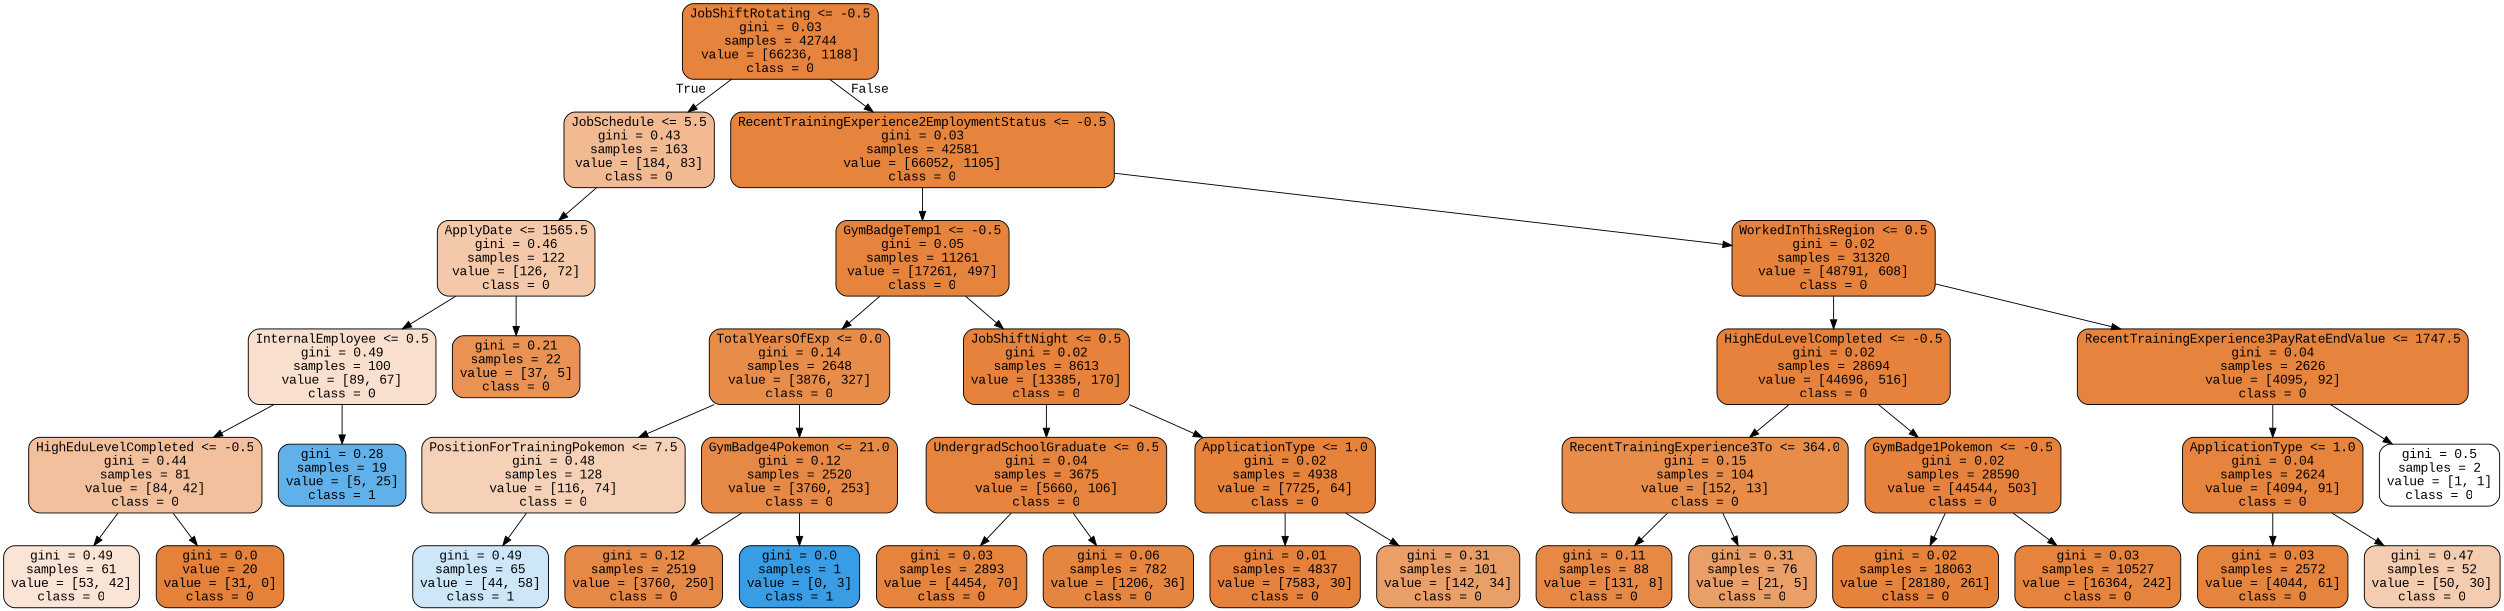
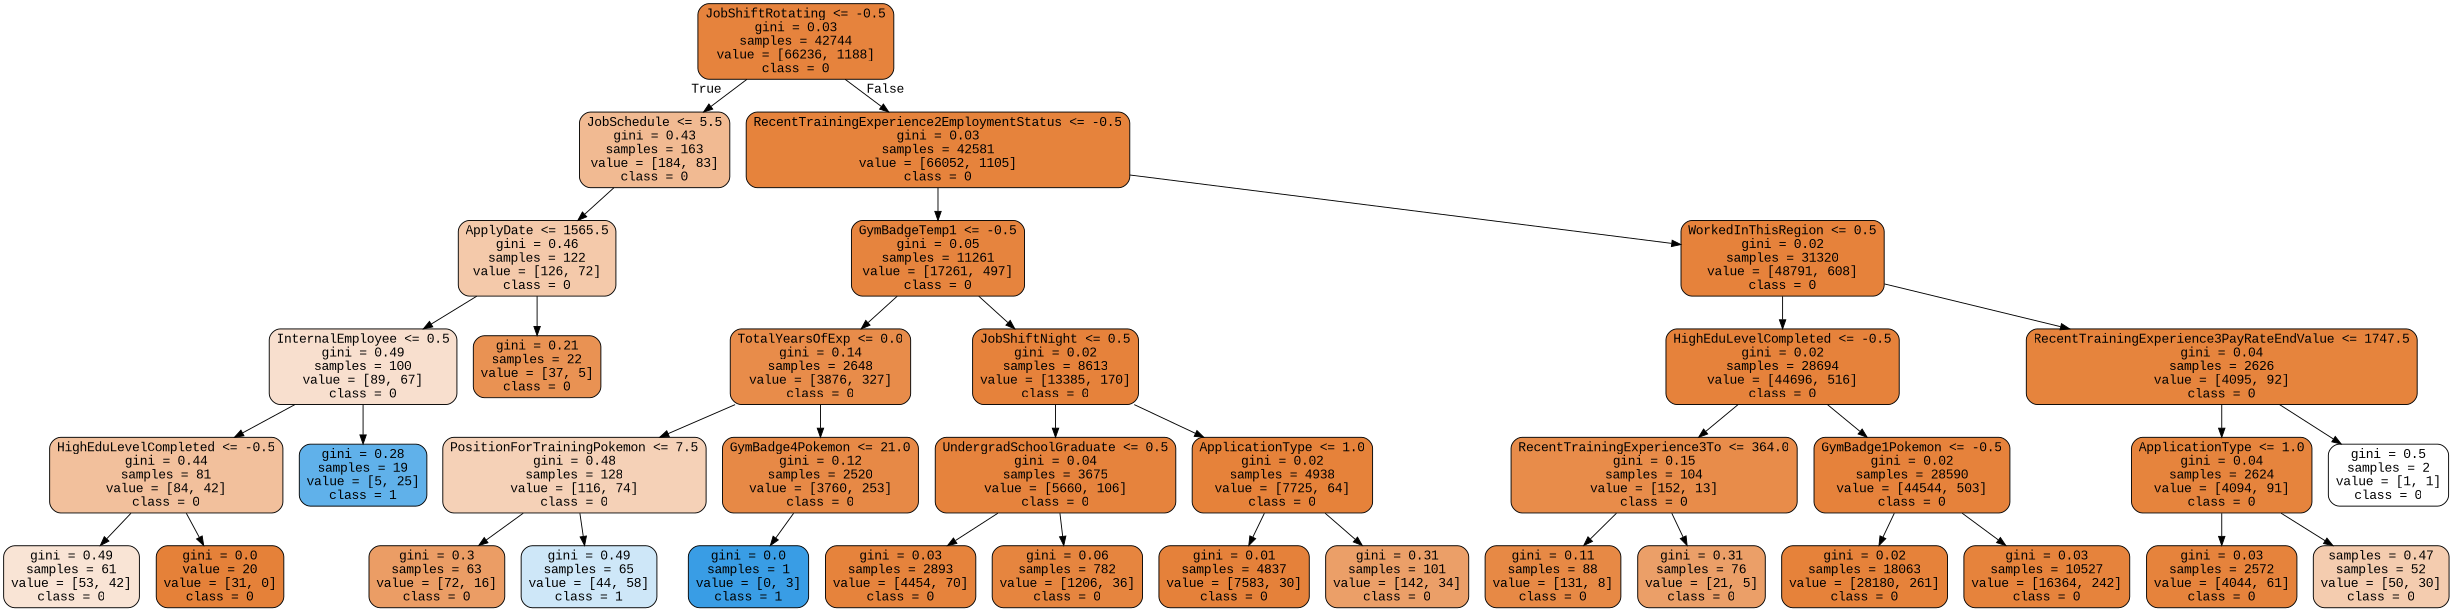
node "gini = 0.3 samples = 63 value = [72, 16] class = 0": added
node "gini = 0.12 samples = 2519 value = [3760, 250] class = 0": removed
node "gini = 0.47 samples = 52 value = [50, 30] class = 0": label "gini = 0.47 samples = 52 value = [50, 30] class = 0" -> "samples = 0.47 samples = 52 value = [50, 30] class = 0"
